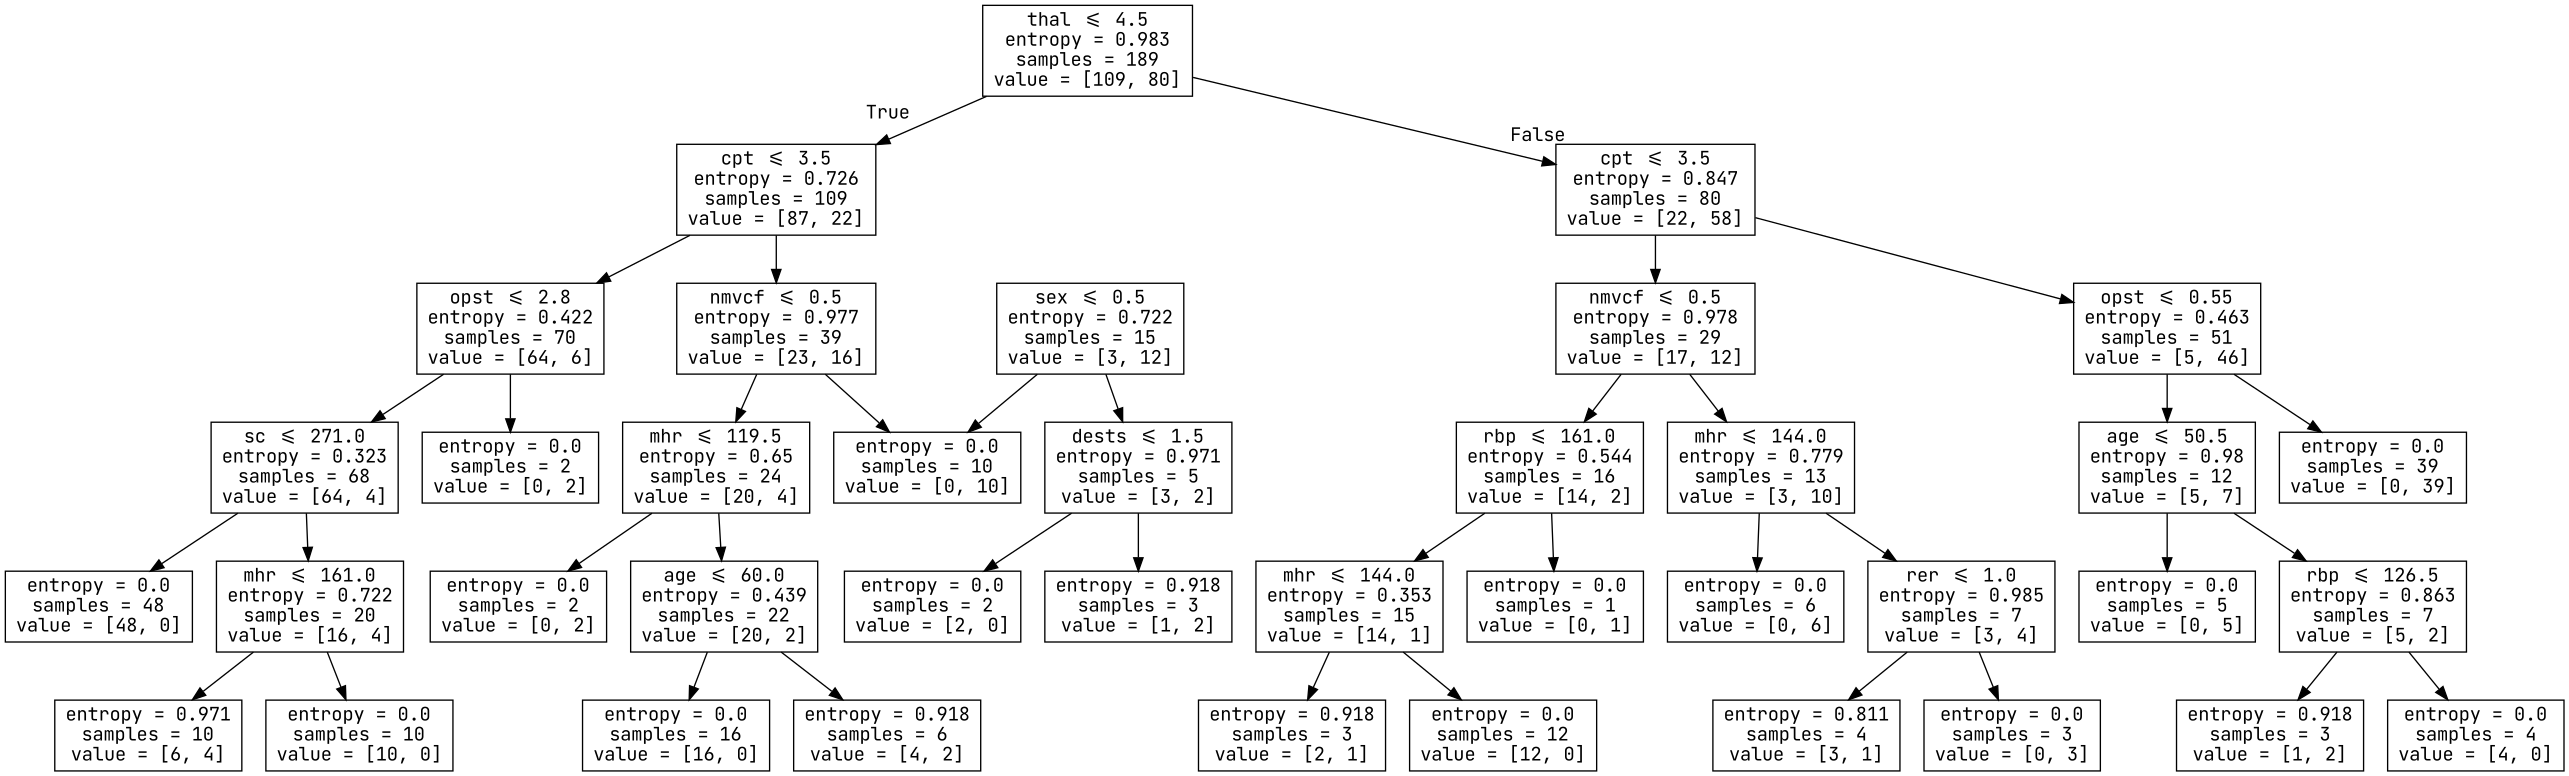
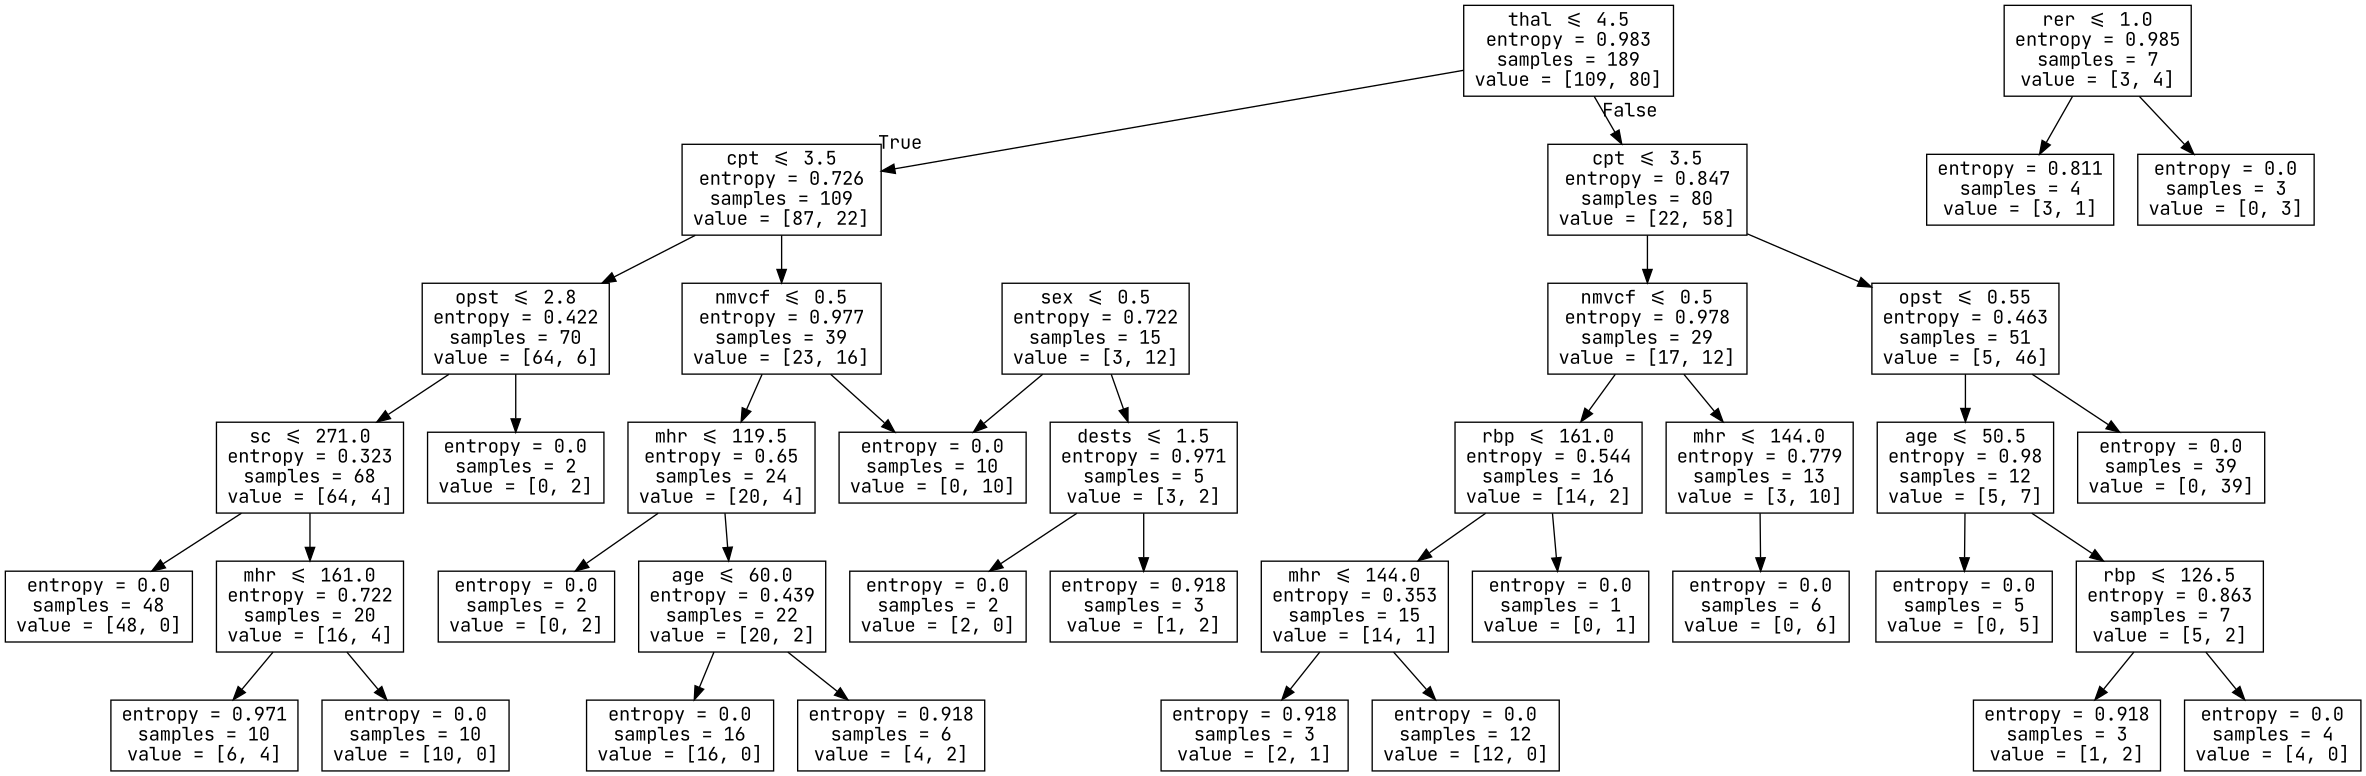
edge "mhr <= 144.0 entropy = 0.779 samples = 13 value = [3, 10]" -> "rer <= 1.0 entropy = 0.985 samples = 7 value = [3, 4]": removed
